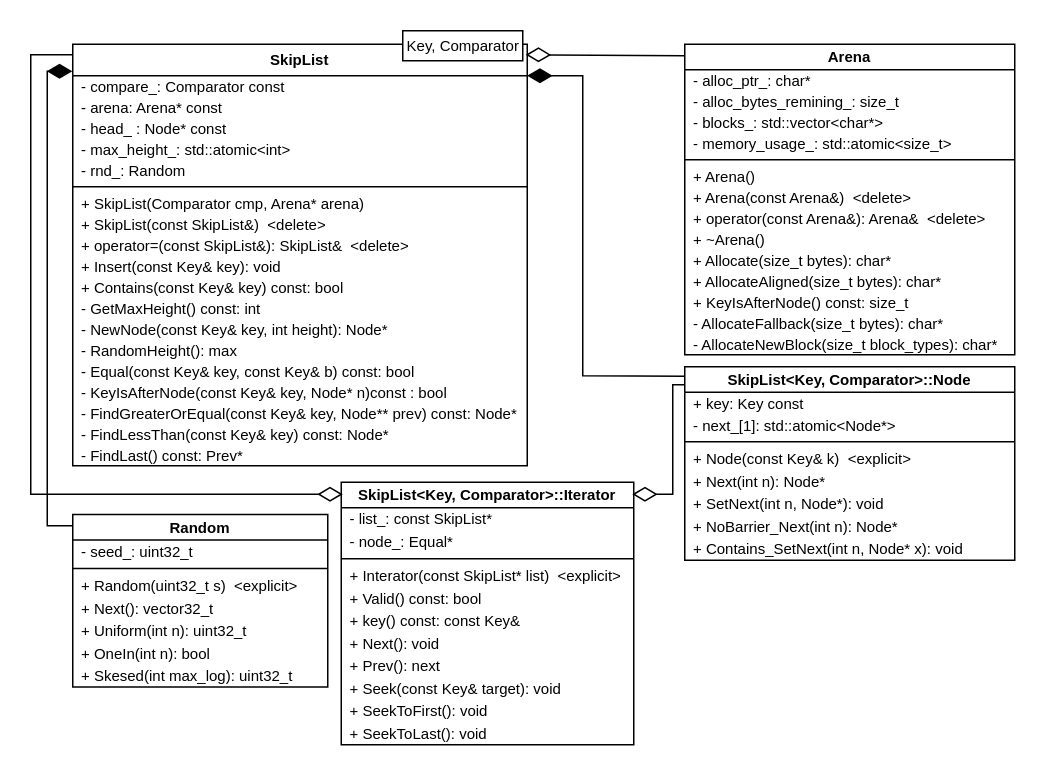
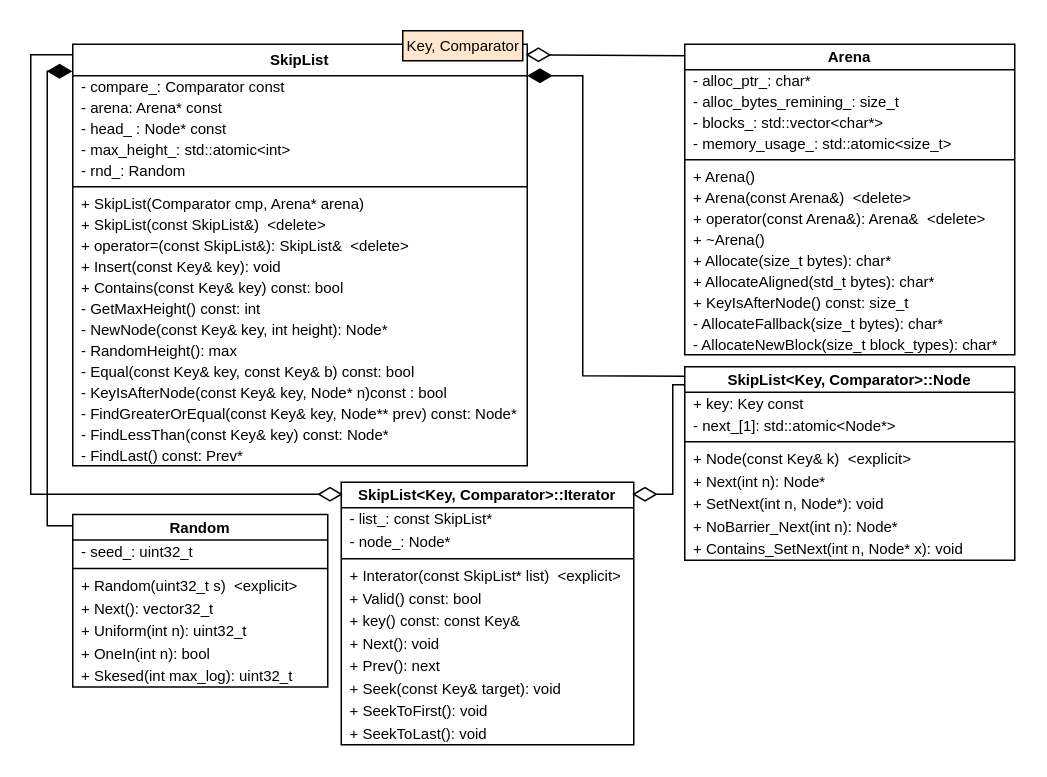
node "Key, Comparator": fillcolor #ffffff -> #ffe6cc
node "+ AllocateAligned(size_t bytes): char*": label "+ AllocateAligned(size_t bytes): char*" -> "+ AllocateAligned(std_t bytes): char*"
node "- node_: Equal*": label "- node_: Equal*" -> "- node_: Node*"
